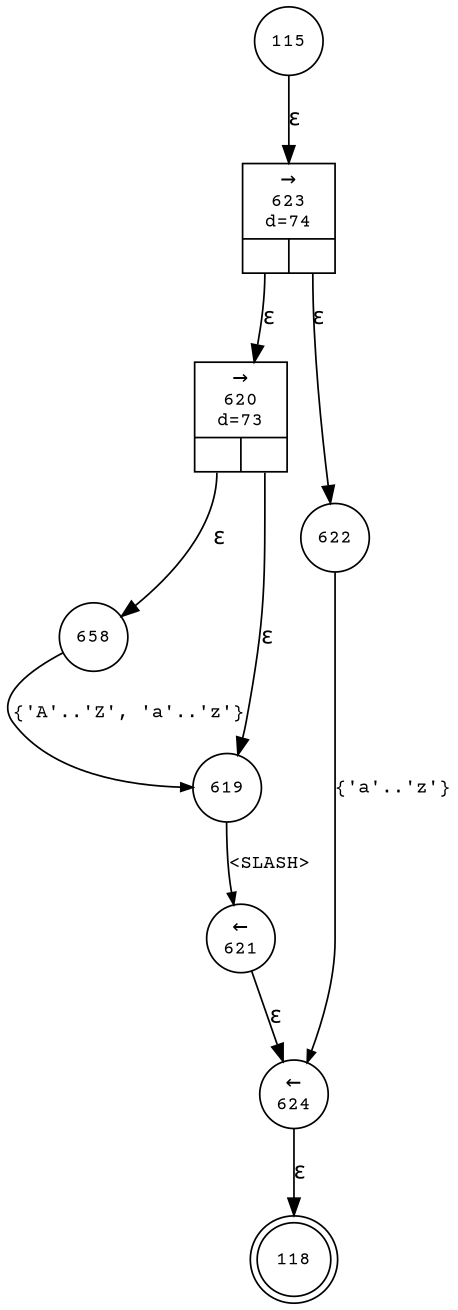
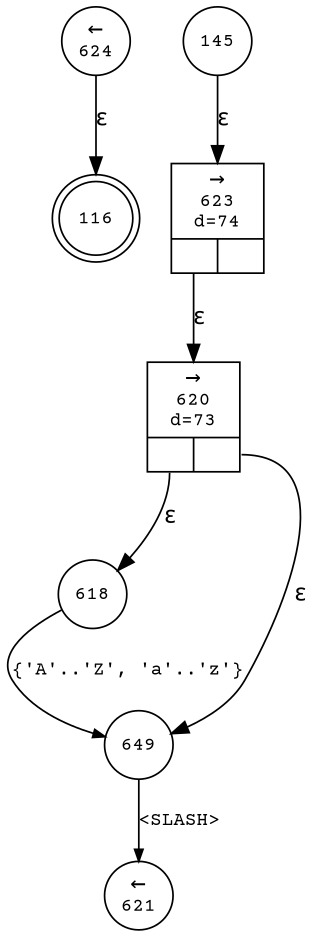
node "115": label "115" -> "145"
node "622": removed
node "658": label "658" -> "618"
node "619": label "619" -> "649"
edge "← 621" -> "← 624": removed, label "ε"
node "118": label "118" -> "116"
